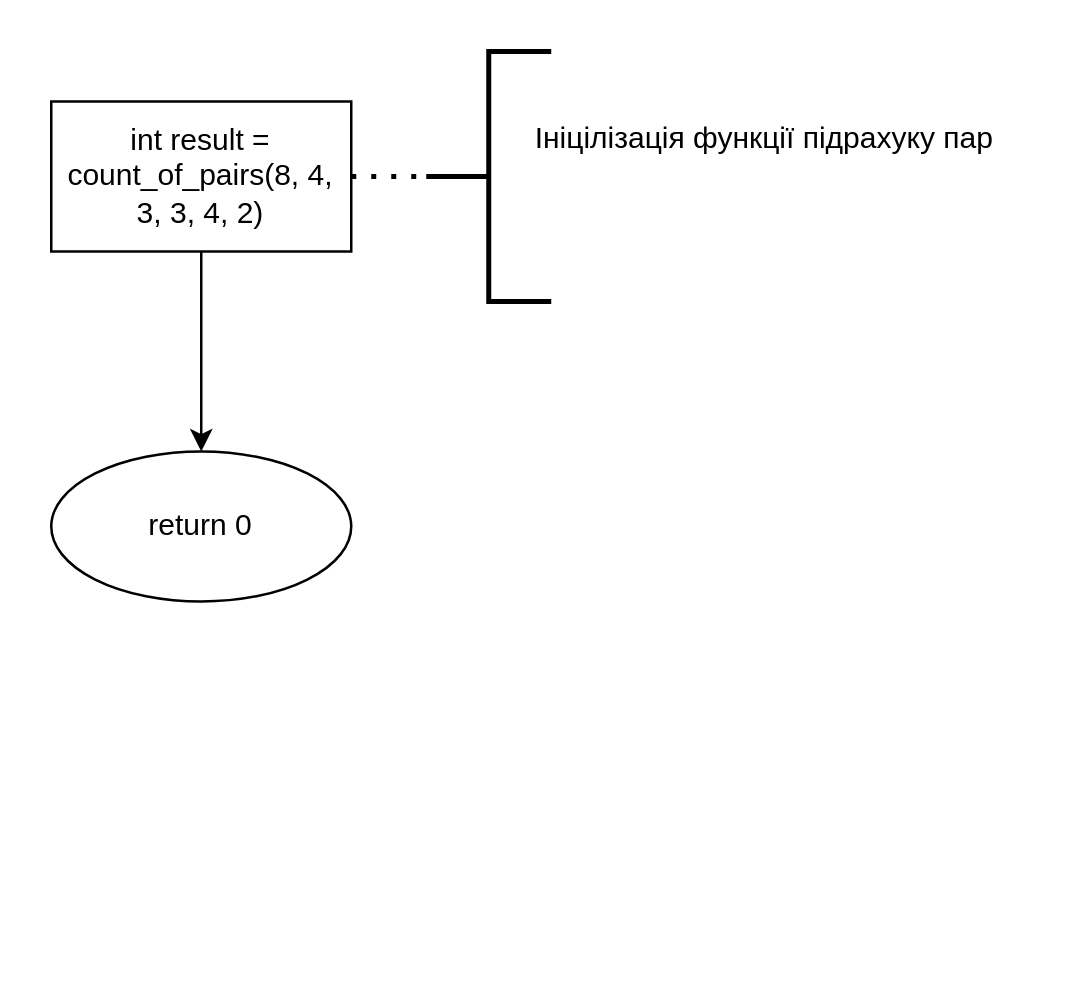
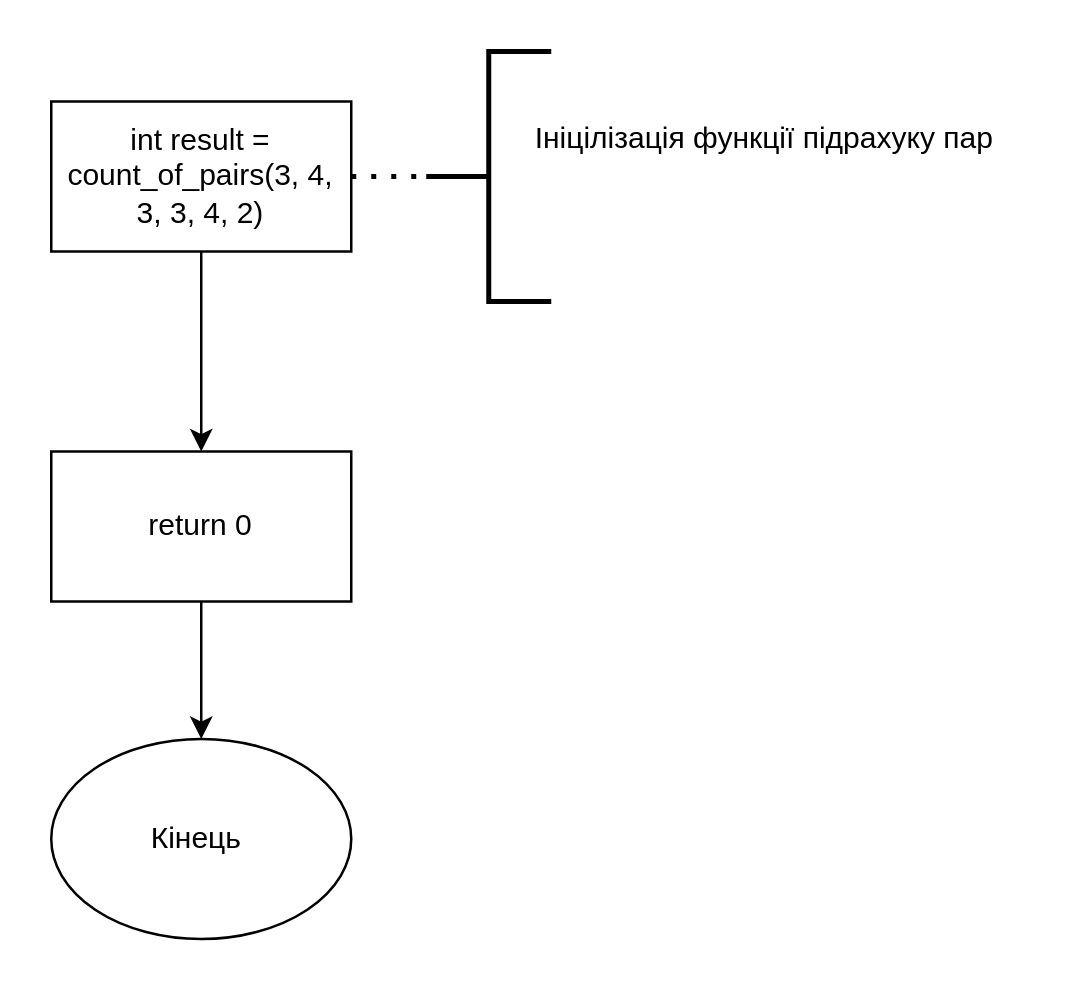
node "int result = count_of_pairs(8, 4, 3, 3, 4, 2)": label "int result = count_of_pairs(8, 4, 3, 3, 4, 2)" -> "int result = count_of_pairs(3, 4, 3, 3, 4, 2)"
node "return 0": shape ellipse -> rectangle
edge "return 0" -> "Кінець": added
node "Кінець": added
